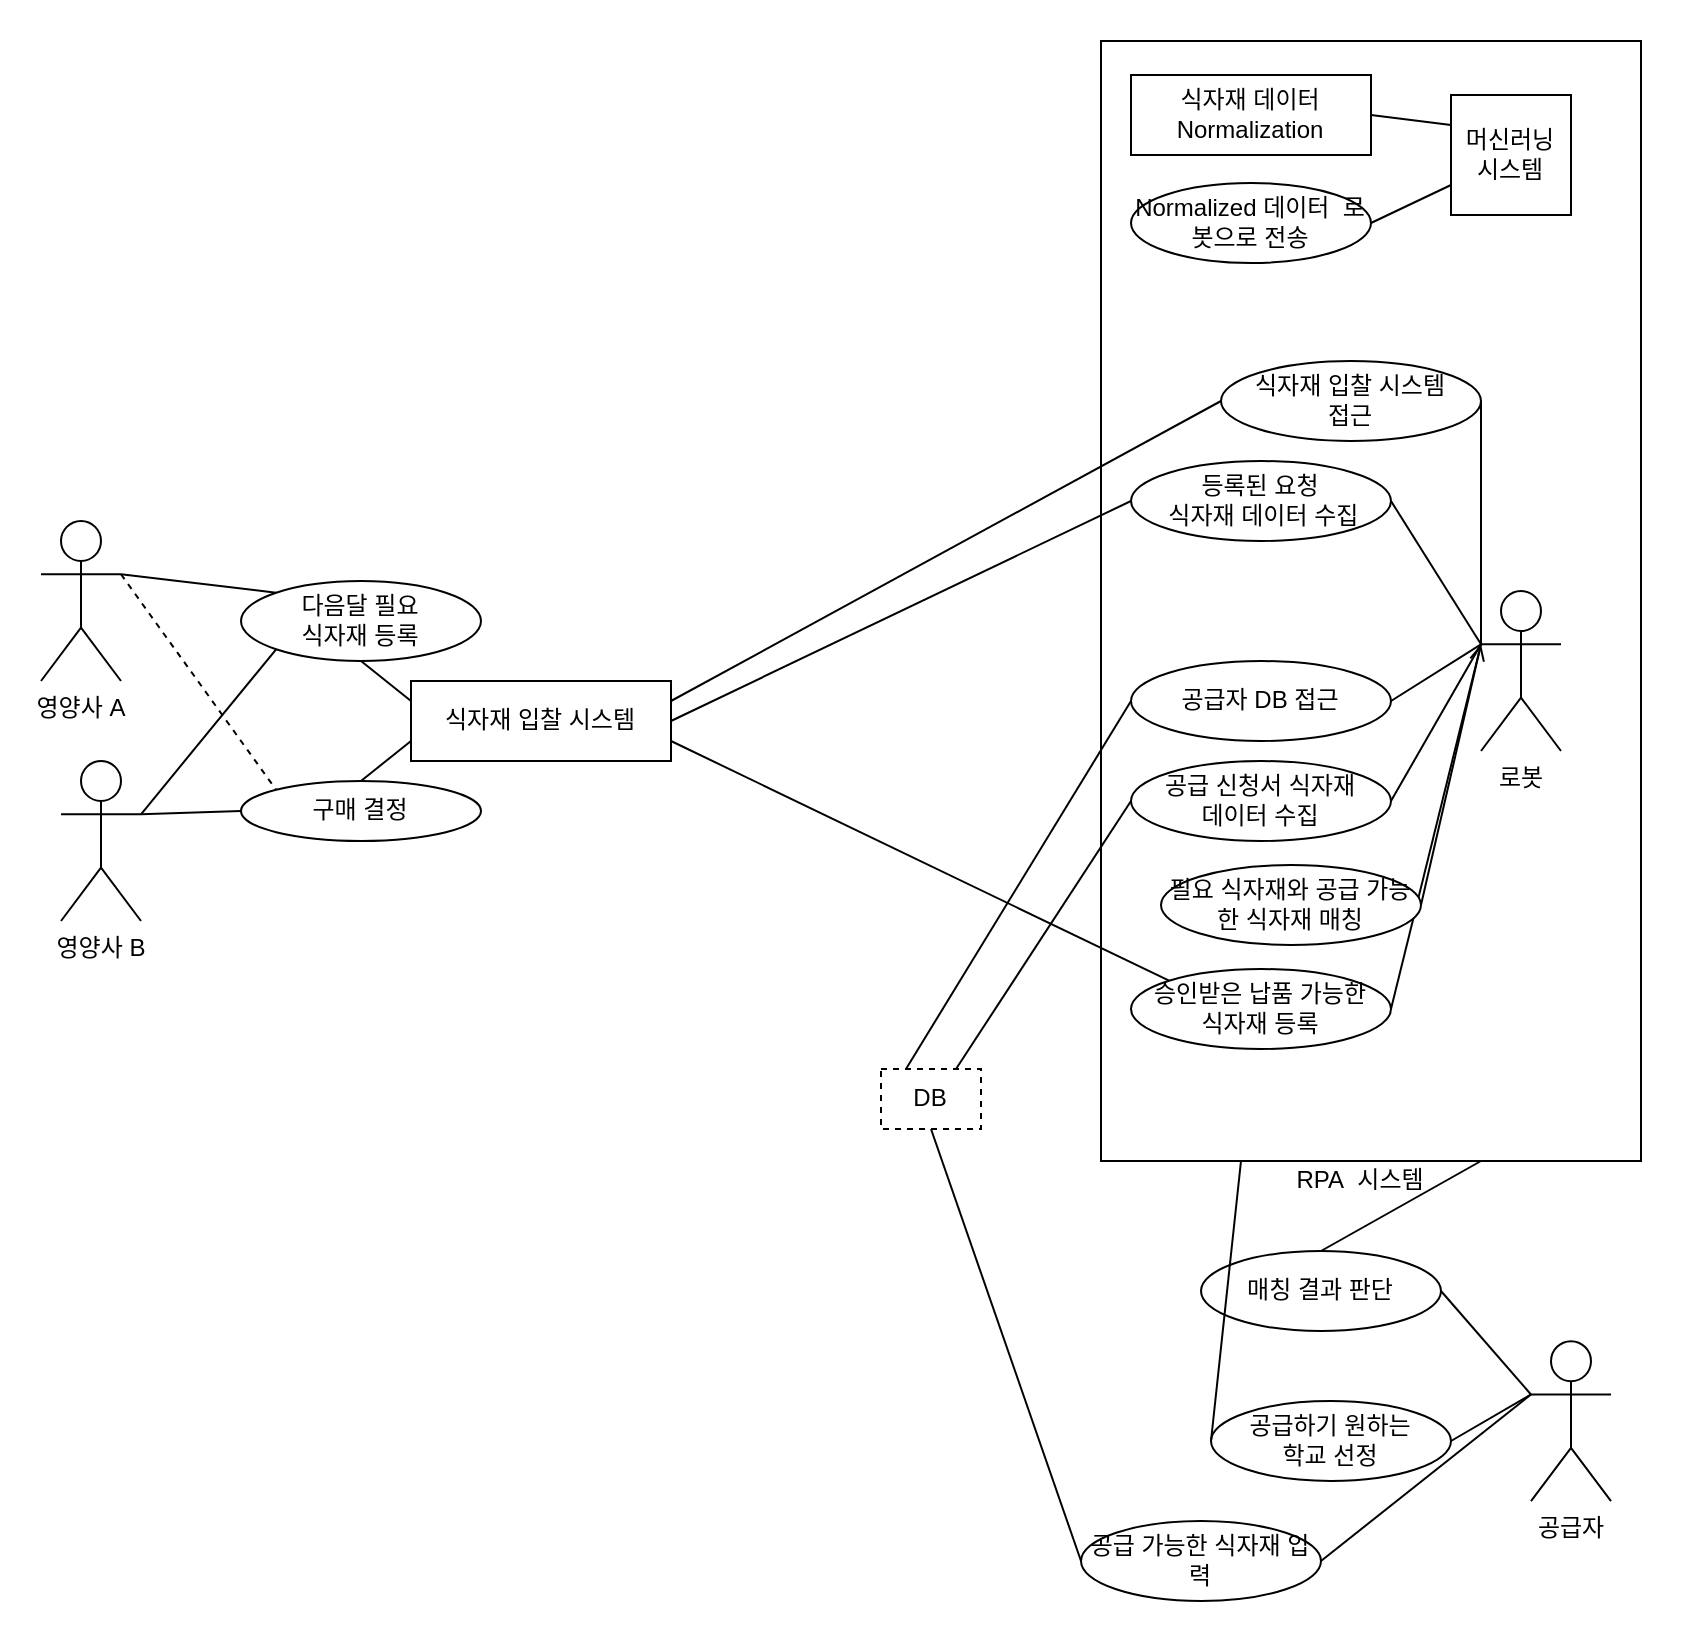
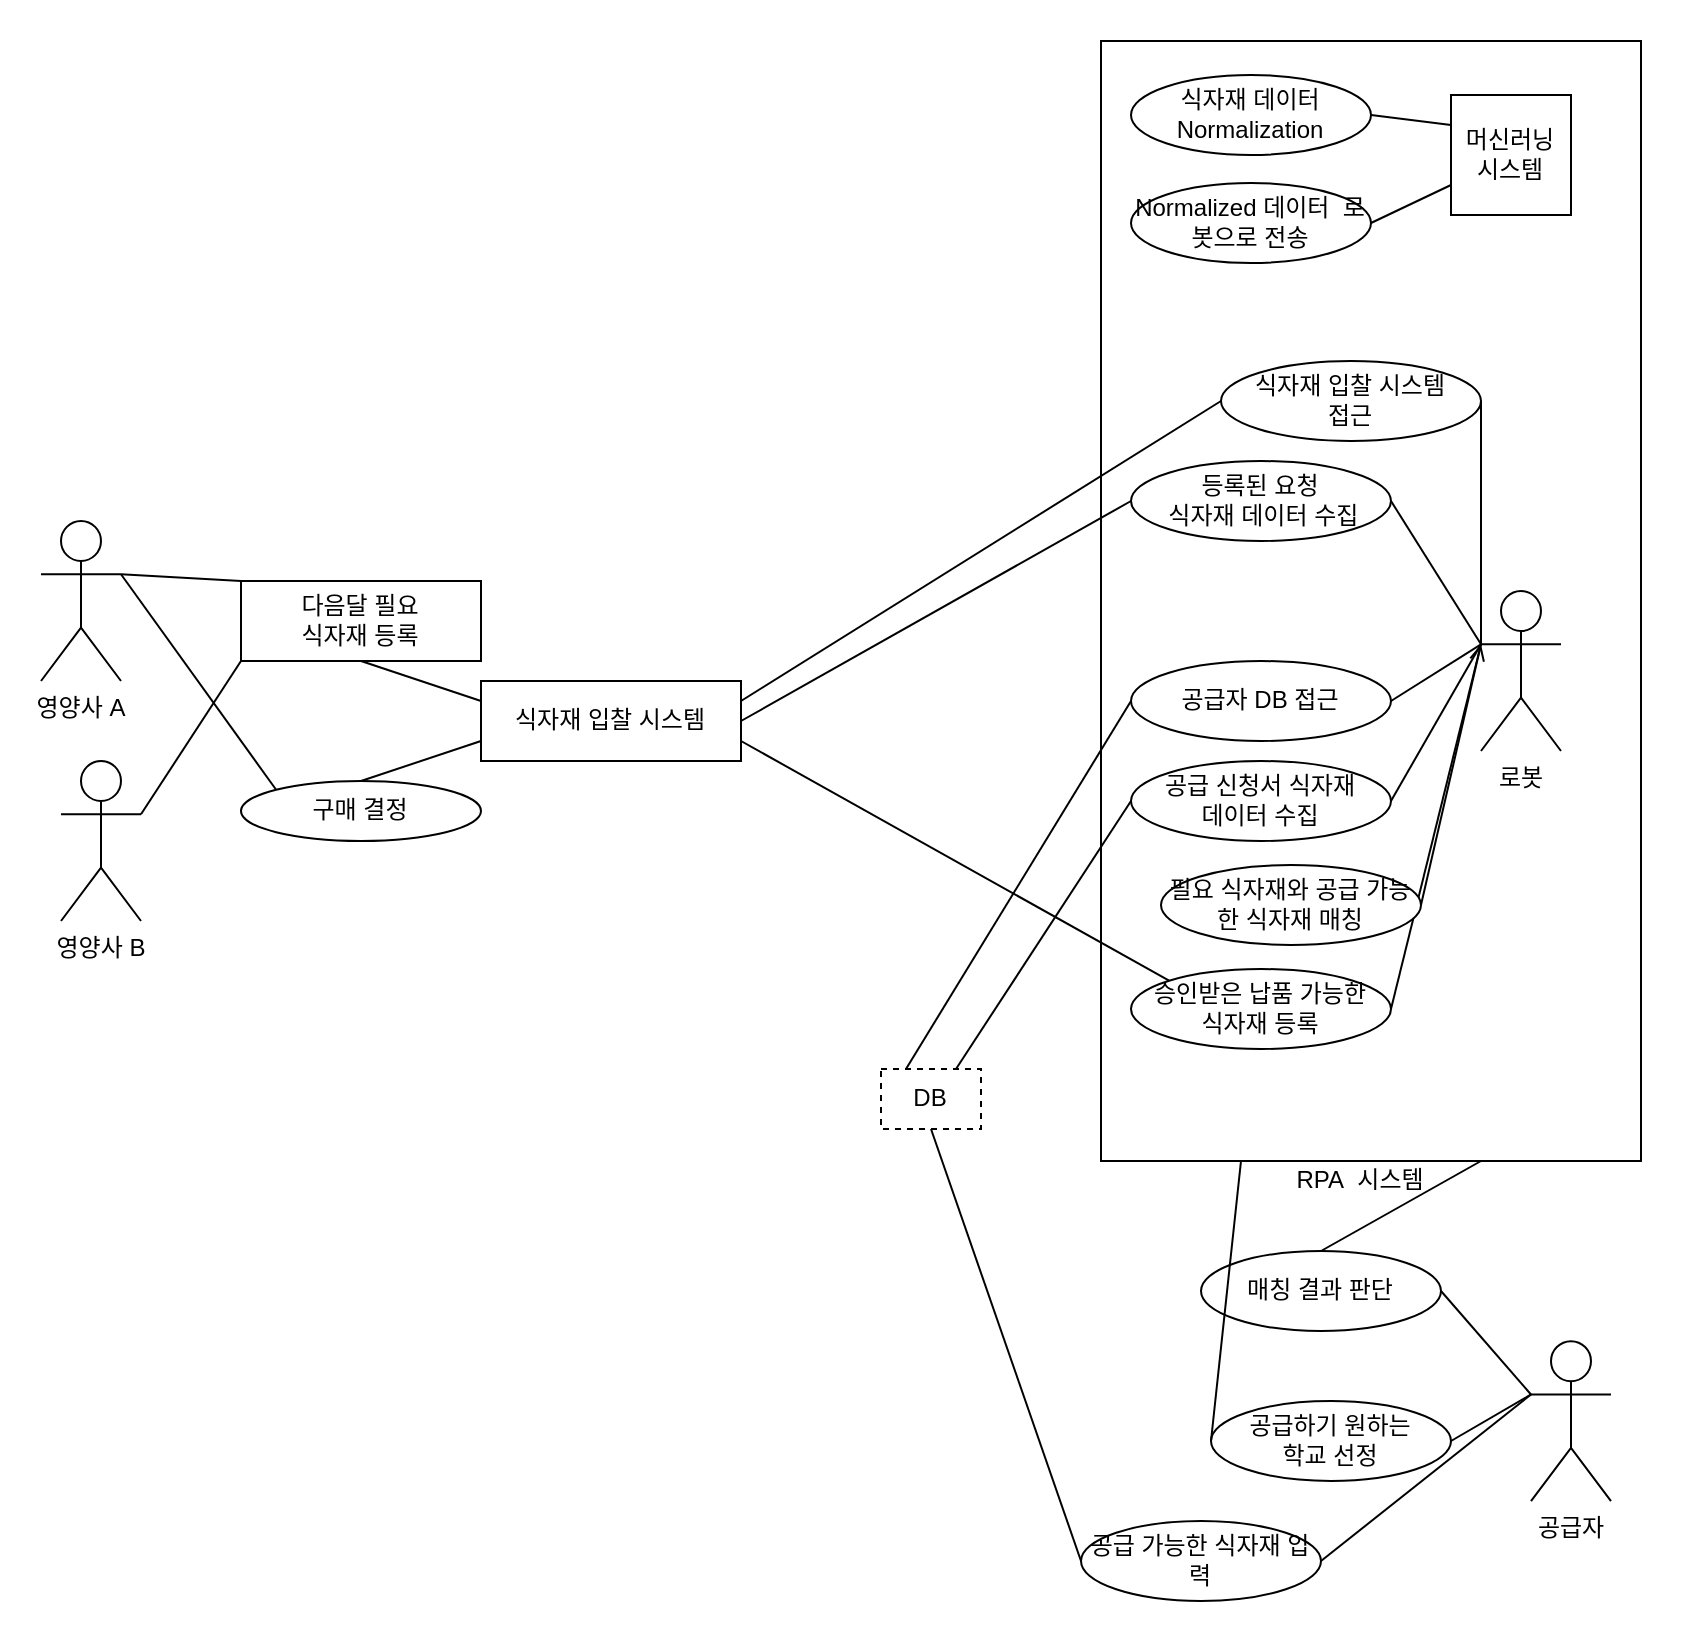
node "식자재 데이터Normalization": shape rectangle -> ellipse
node "다음달 필요 식자재 등록": shape ellipse -> rectangle
edge "영양사 A" -- "구매 결정": style dashed -> solid
node "식자재 입찰 시스템": moved (541, 721) -> (611, 721)
edge "구매 결정" -- "영양사 B": removed
